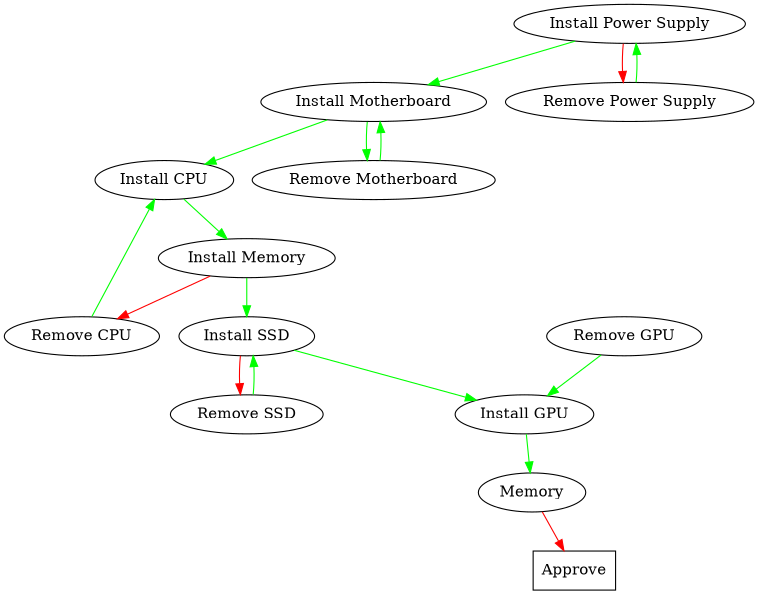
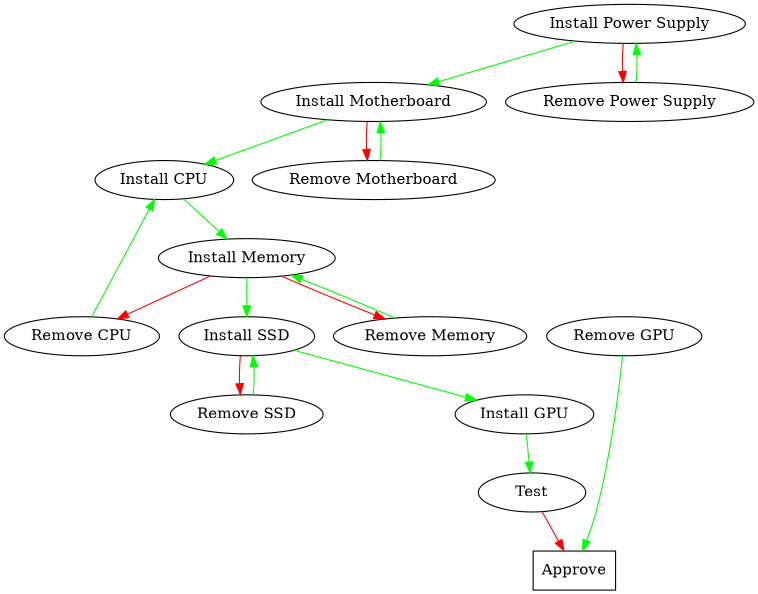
edge "Install Motherboard" -> "Remove Motherboard": color green -> red
node "Remove Memory": added
edge "Remove GPU" -> "Install GPU": now "Remove GPU" -> "Approve"
node "Memory": label "Memory" -> "Test"
